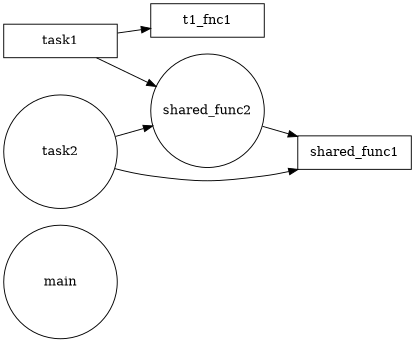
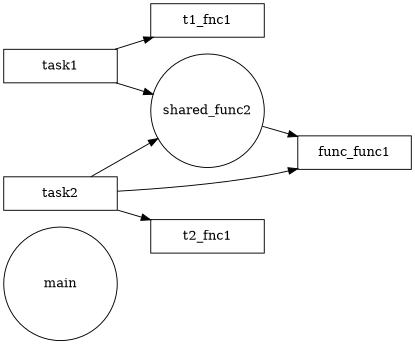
node "task2": shape circle -> box
node "shared_func1": label "shared_func1" -> "func_func1"
node "t2_fnc1": added
